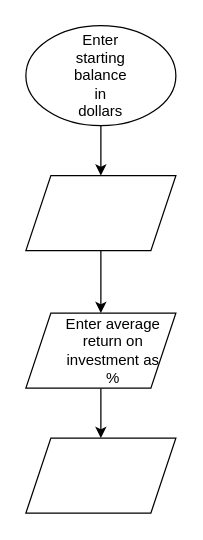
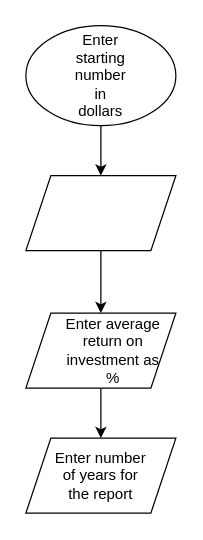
node "Enter starting balance in dollars": label "Enter starting balance in dollars" -> "Enter starting number in dollars"
node "Enter number of years for the report": added
